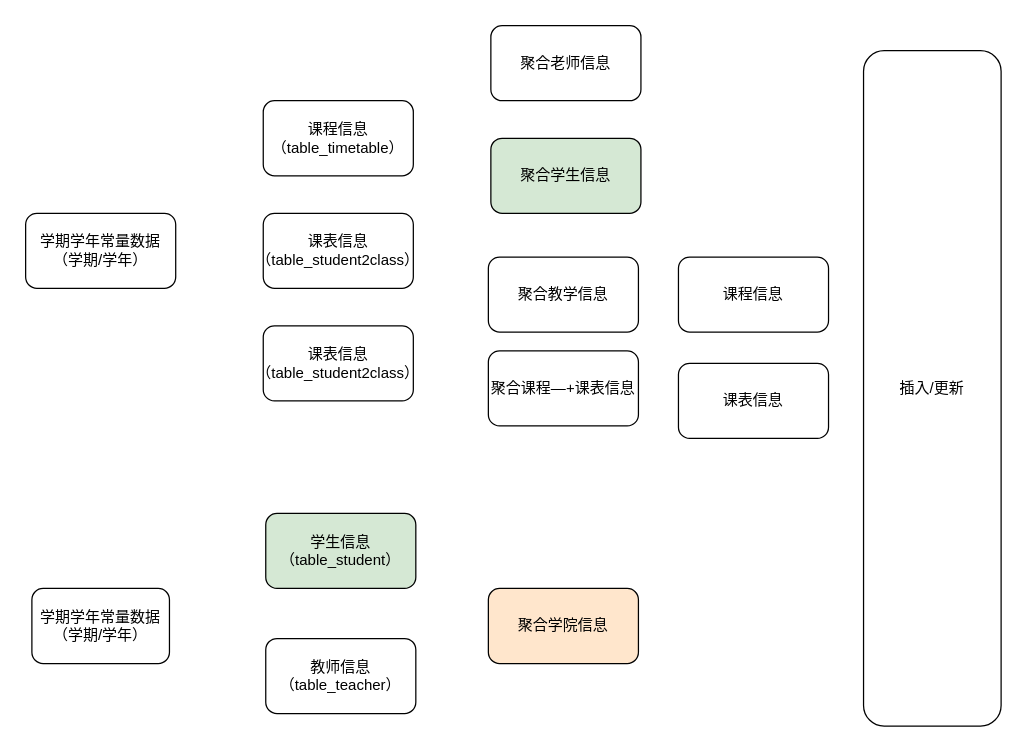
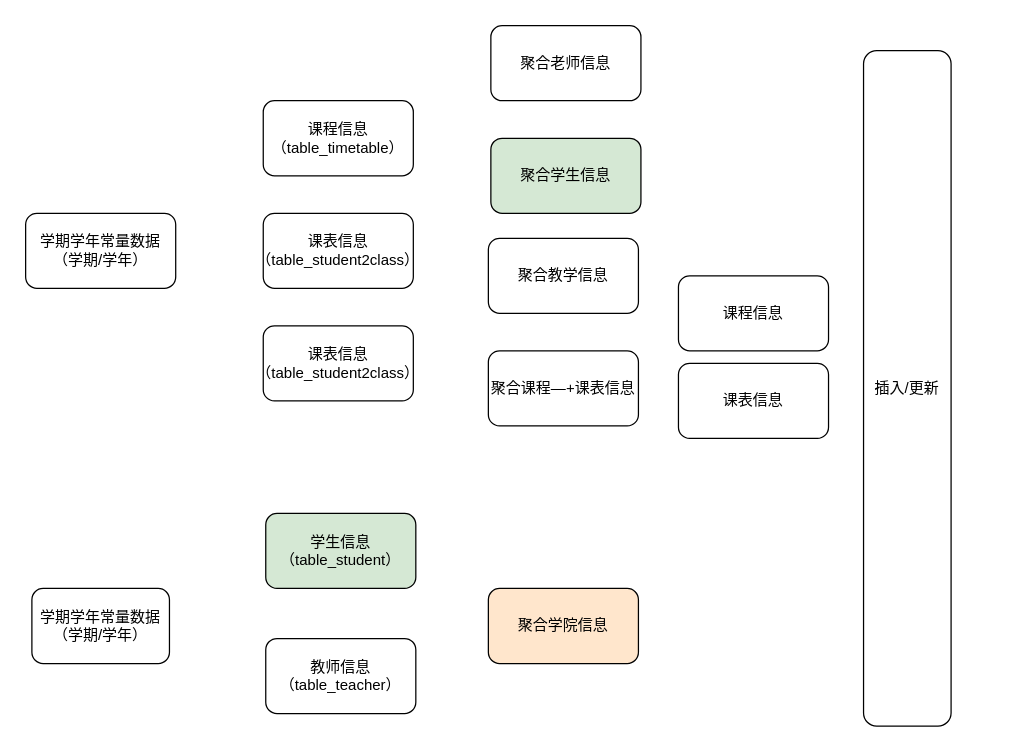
node "聚合教学信息": moved (563, 294) -> (563, 276)
node "课程信息": moved (753, 294) -> (753, 313)
node "插入/更新": size 138x675 -> 88x675
